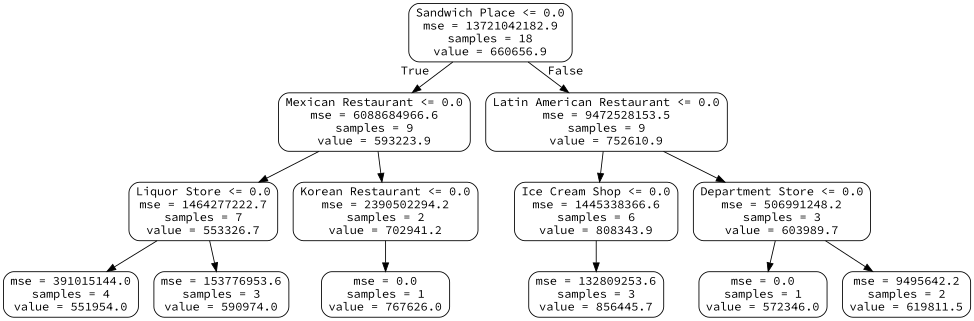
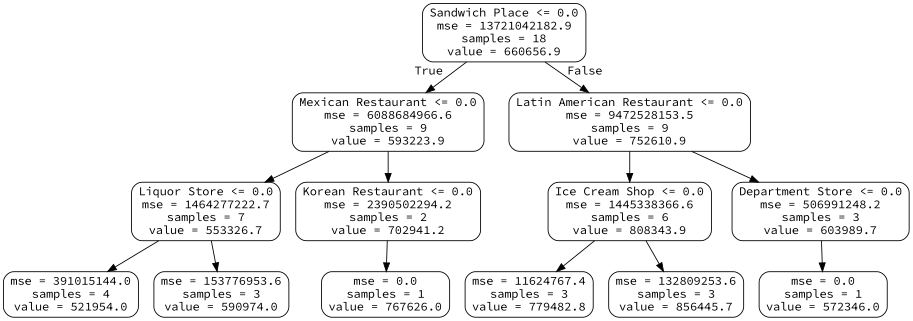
node "mse = 391015144.0 samples = 4 value = 551954.0": label "mse = 391015144.0 samples = 4 value = 551954.0" -> "mse = 391015144.0 samples = 4 value = 521954.0"
node "mse = 11624767.4 samples = 3 value = 779482.8": added
node "mse = 9495642.2 samples = 2 value = 619811.5": removed
